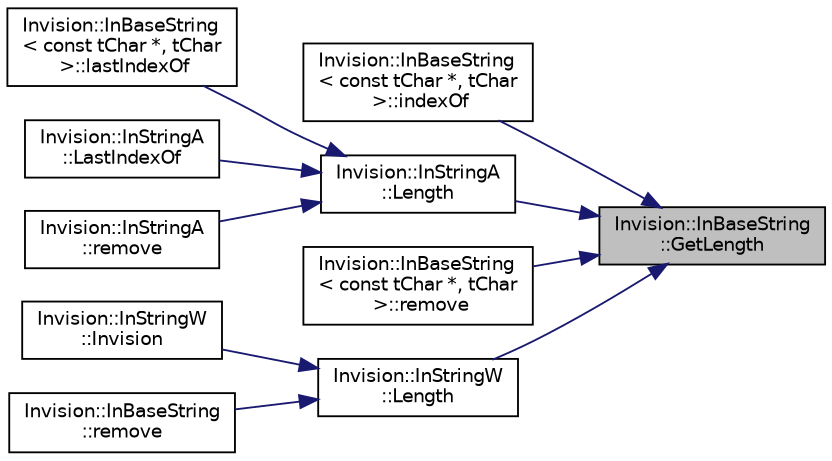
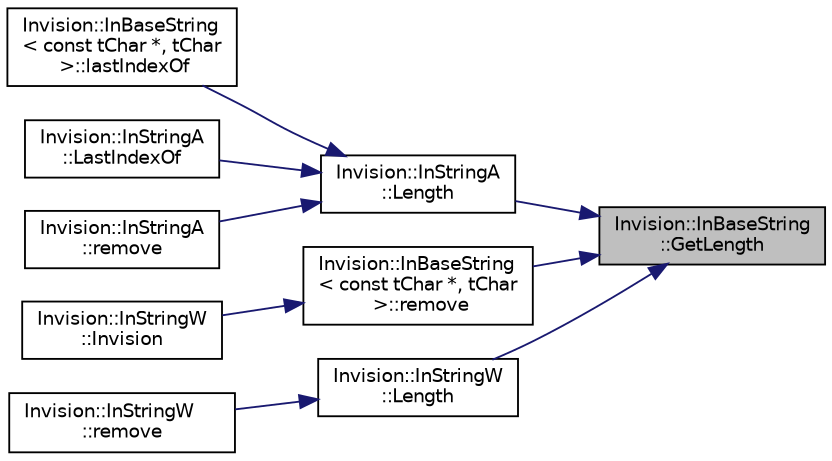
node "Invision::InBaseString < const tChar *, tChar >::indexOf": removed
edge "Invision::InStringW ::Invision" -> "Invision::InStringW ::Length": now "Invision::InStringW ::Invision" -> "Invision::InBaseString < const tChar *, tChar >::remove"
node "Invision::InBaseString ::remove": label "Invision::InBaseString ::remove" -> "Invision::InStringW ::remove"
